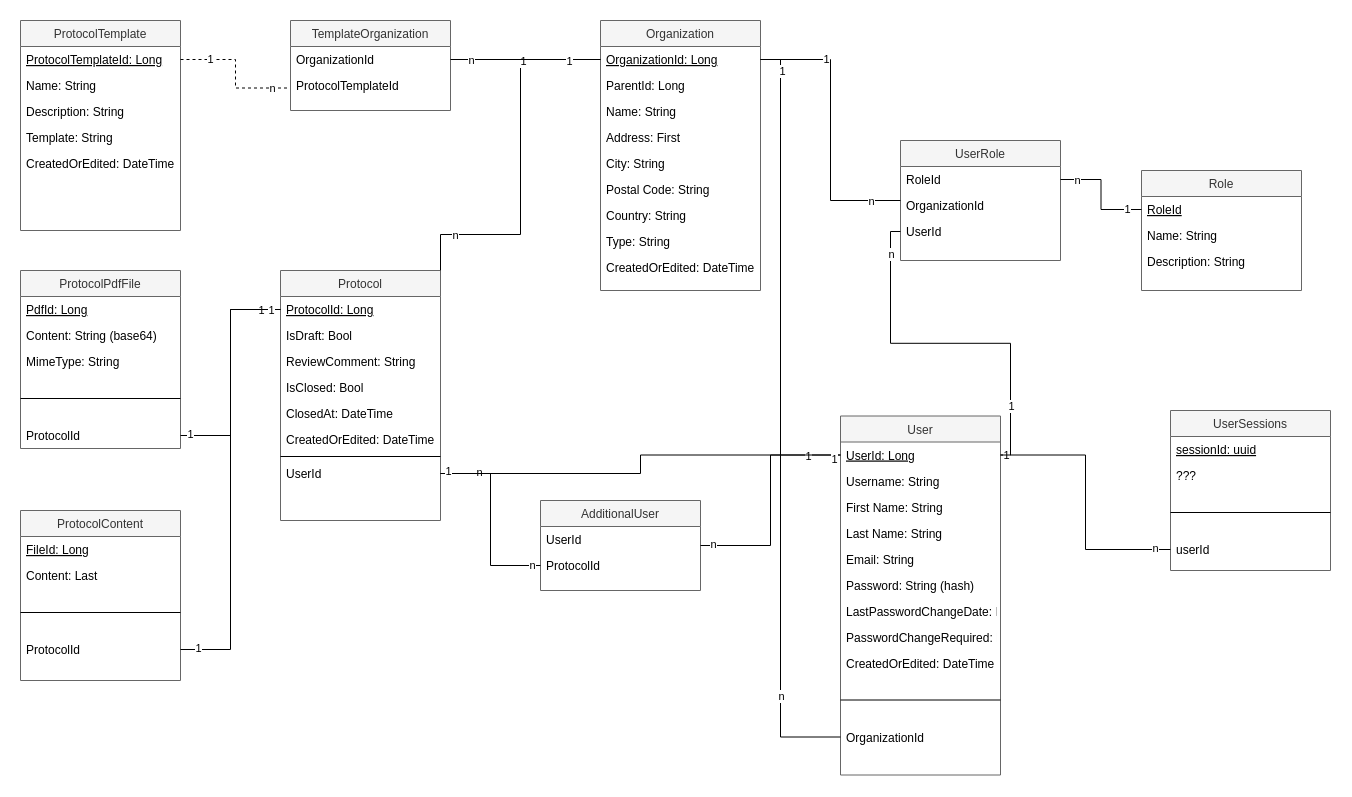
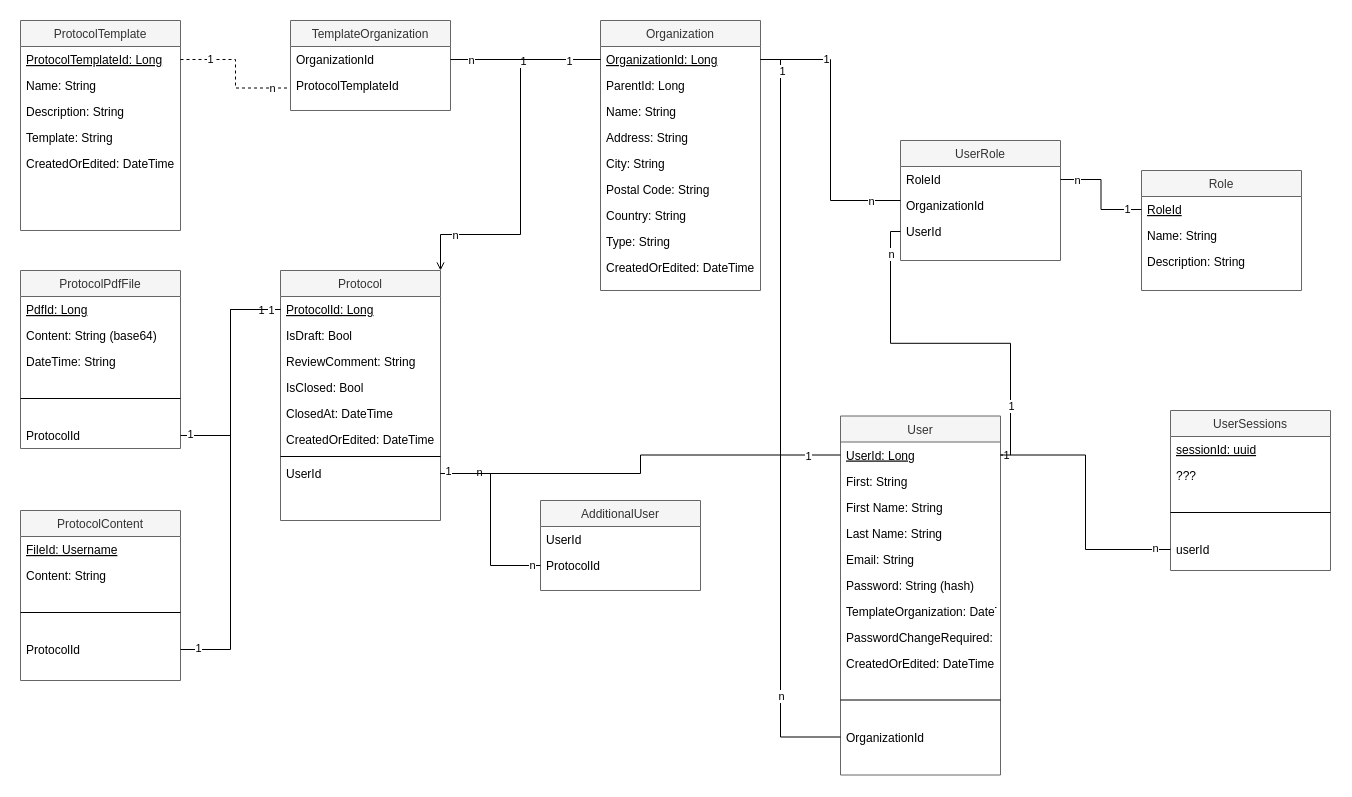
node "Address: First": label "Address: First" -> "Address: String"
edge "OrganizationId: Long" -- "Protocol": arrowhead none -> open
node "MimeType: String": label "MimeType: String" -> "DateTime: String"
node "Username: String": label "Username: String" -> "First: String"
edge "UserId: Long" -- "AdditionalUser": removed, labels "1", "n"
node "FileId: Long": label "FileId: Long" -> "FileId: Username"
node "Content: Last": label "Content: Last" -> "Content: String"
node "LastPasswordChangeDate: DateTime": label "LastPasswordChangeDate: DateTime" -> "TemplateOrganization: DateTime"
